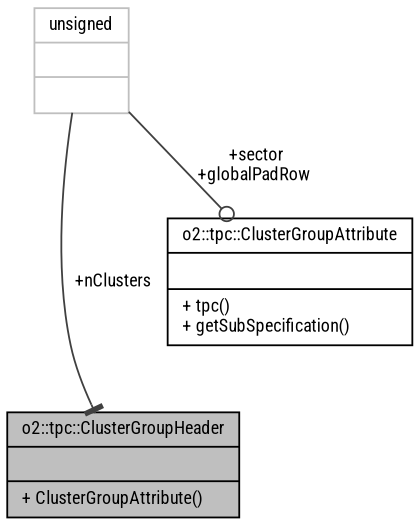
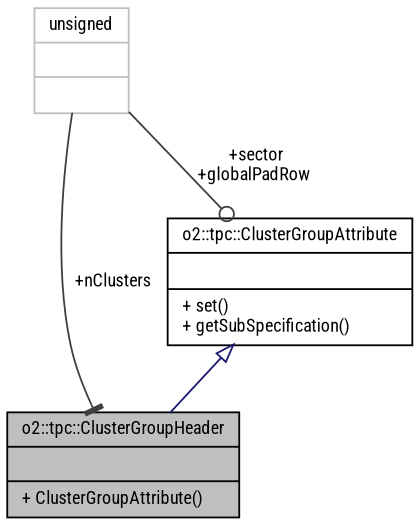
node "o2::tpc::ClusterGroupAttribute": text "+ tpc()" -> "+ set()"
edge "o2::tpc::ClusterGroupHeader" -> "o2::tpc::ClusterGroupAttribute": added
